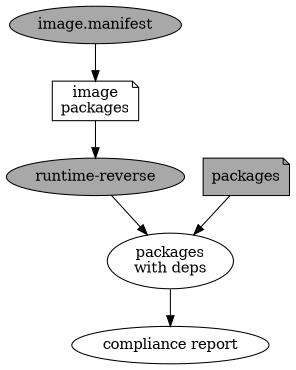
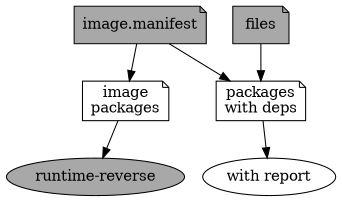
node "image.manifest": shape ellipse -> note
node "packages": label "packages" -> "files"
edge "runtime-reverse" -> "packages with deps": now "image.manifest" -> "packages with deps"
node "packages with deps": shape ellipse -> note
node "compliance report": label "compliance report" -> "with report"
